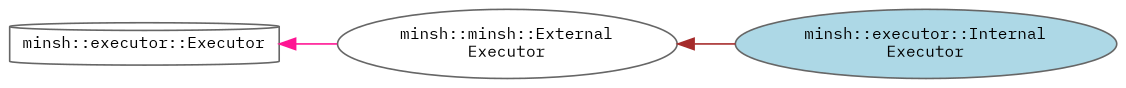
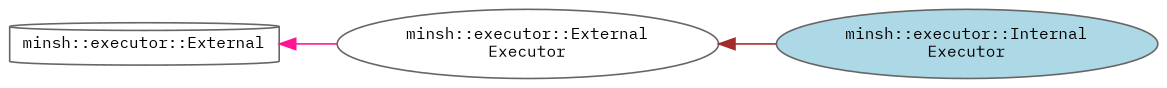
node "minsh::executor::Executor": label "minsh::executor::Executor" -> "minsh::executor::External"
node "minsh::minsh::External Executor": label "minsh::minsh::External Executor" -> "minsh::executor::External Executor"
